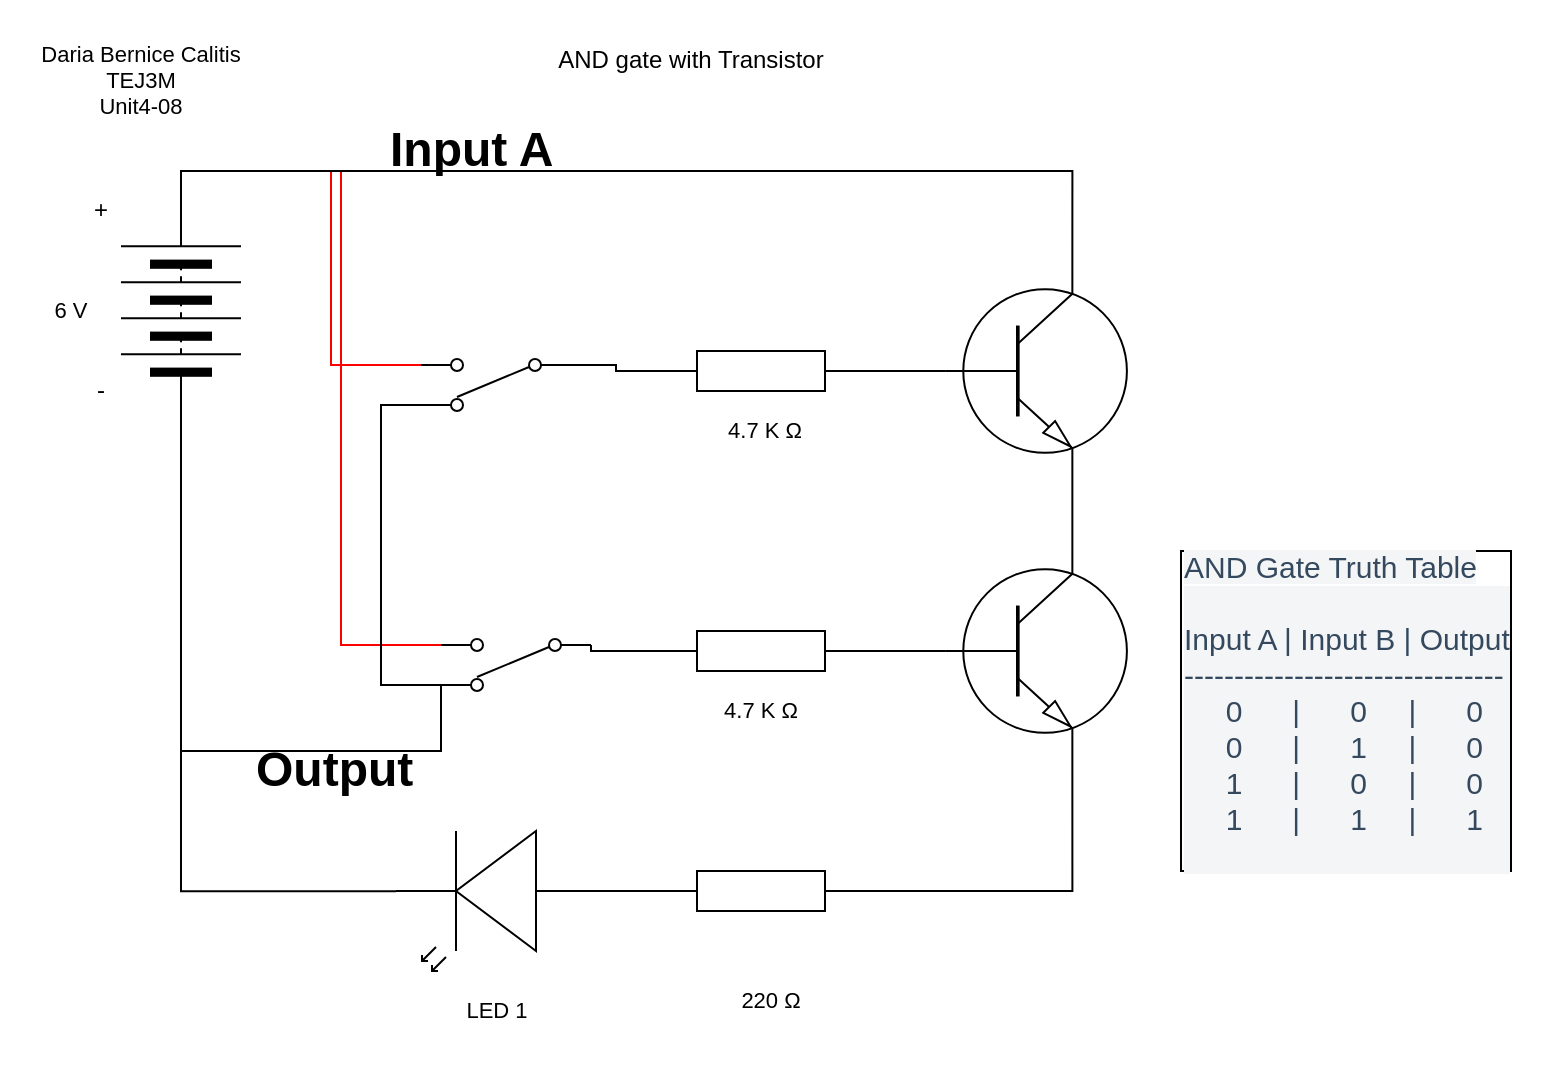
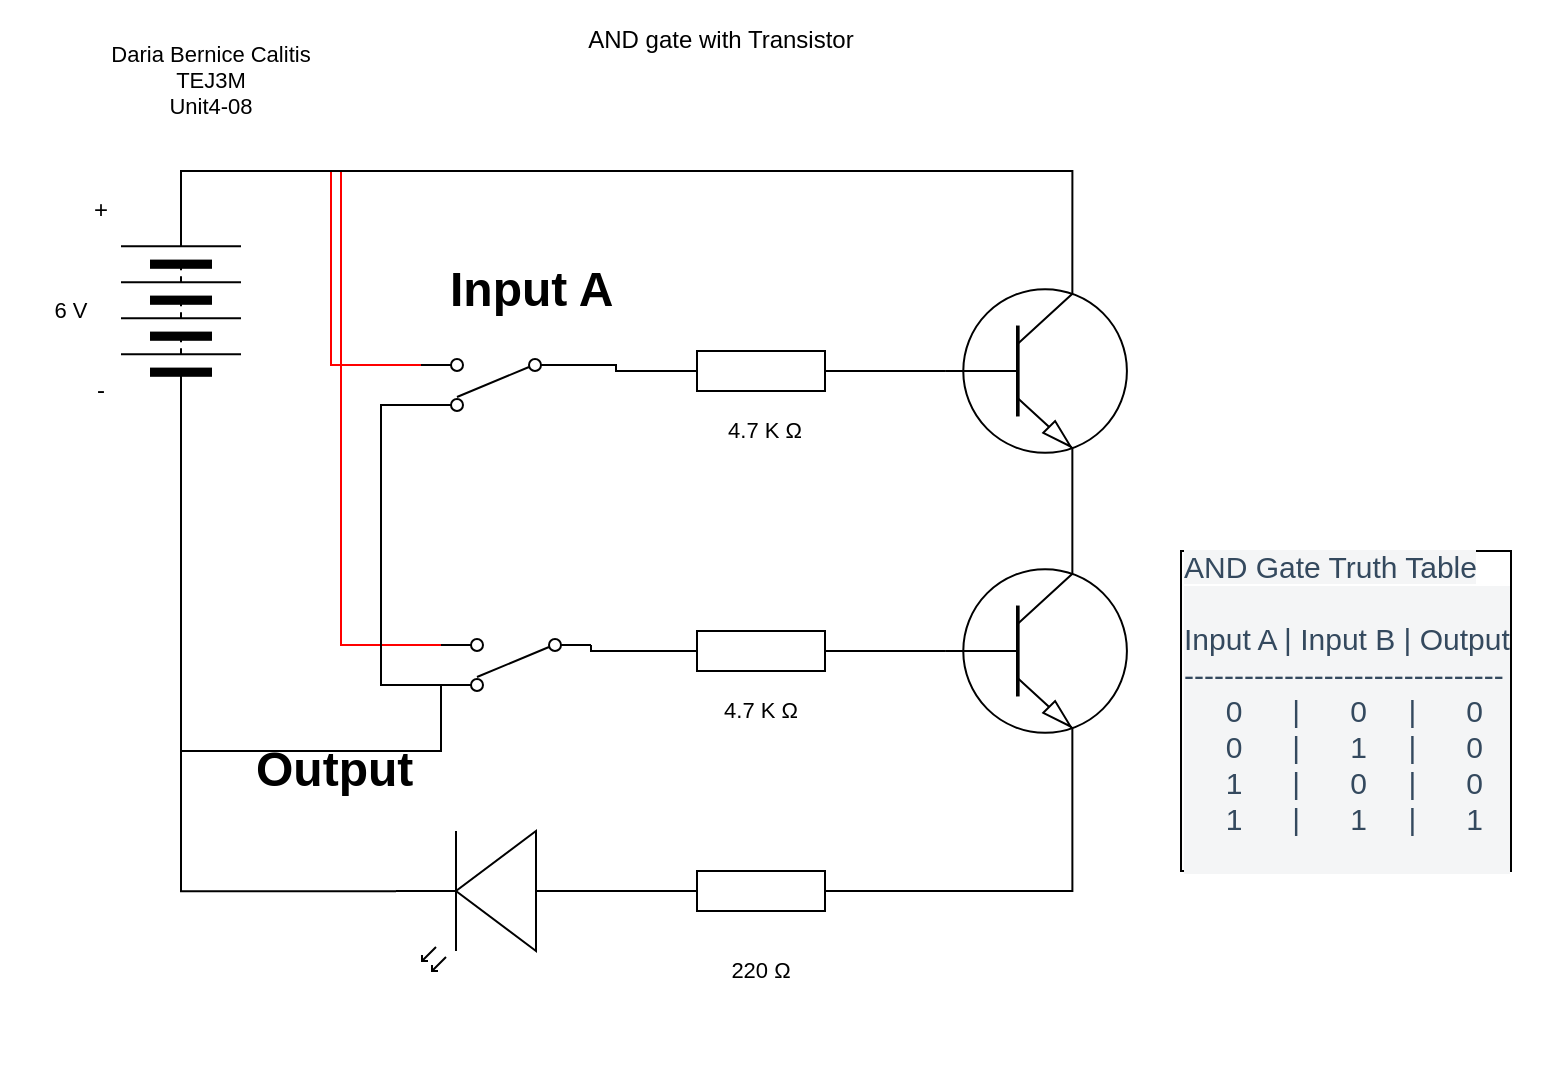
node "AND gate with Transistor": moved (691, 61) -> (721, 41)
node "Daria Bernice Calitis TEJ3M Unit4-08": moved (141, 81) -> (211, 81)
node "Input A": moved (481, 151) -> (541, 291)
node "220 Ω": moved (771, 1001) -> (761, 971)
node "LED 1": removed
